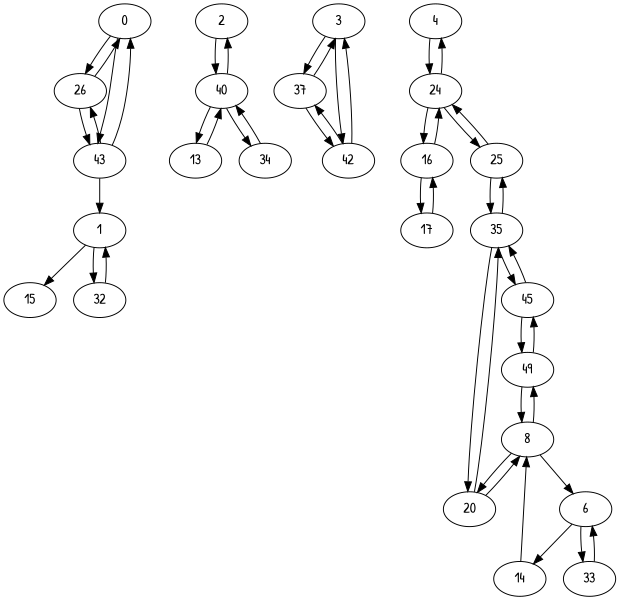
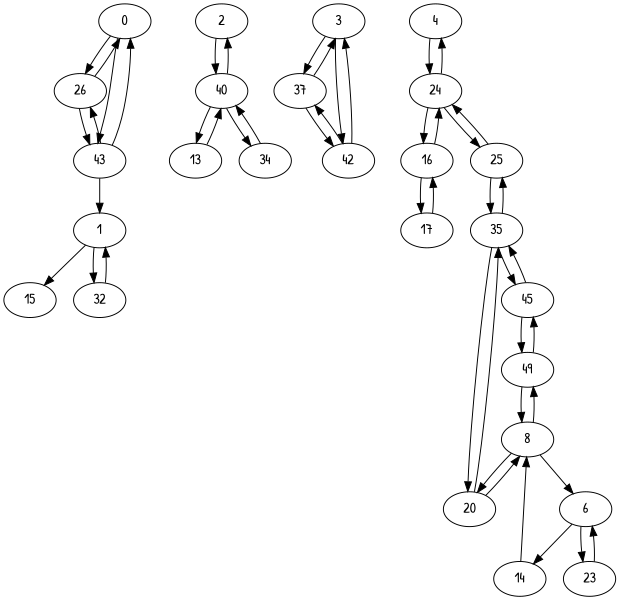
node "33": label "33" -> "23"
